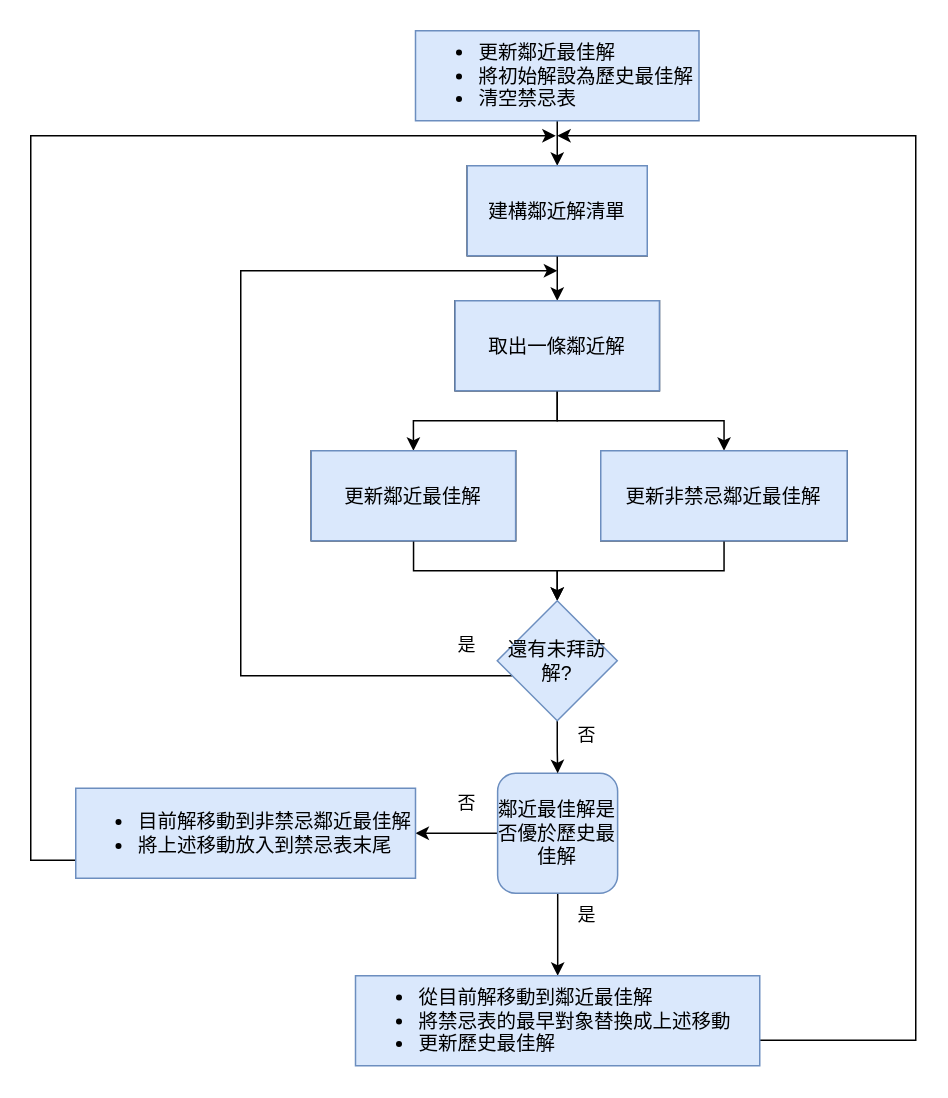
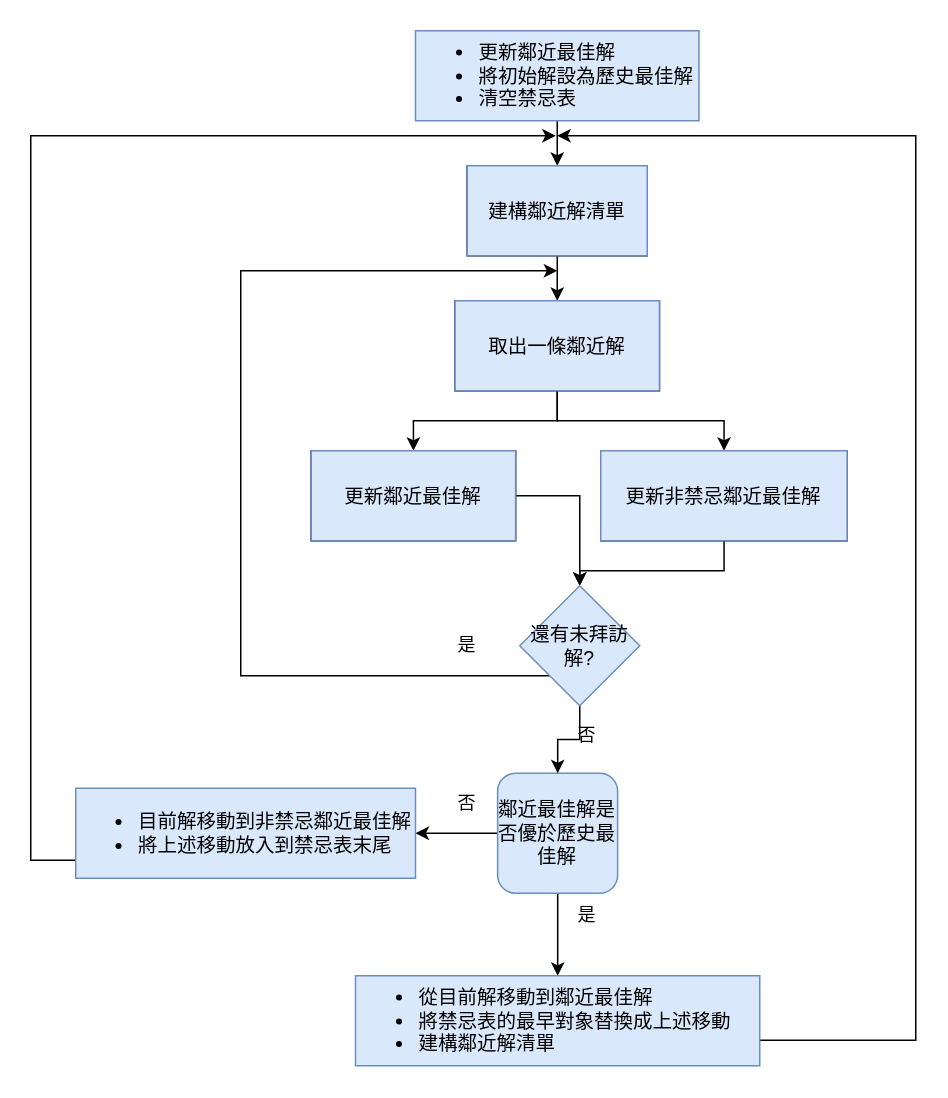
node "還有未拜訪解?": moved (557, 661) -> (580, 646)
node "從目前解移動到鄰近最佳解 將禁忌表的最早對象替換成上述移動 更新歷史最佳解": label "從目前解移動到鄰近最佳解 將禁忌表的最早對象替換成上述移動 更新歷史最佳解" -> "從目前解移動到鄰近最佳解 將禁忌表的最早對象替換成上述移動 建構鄰近解清單"
